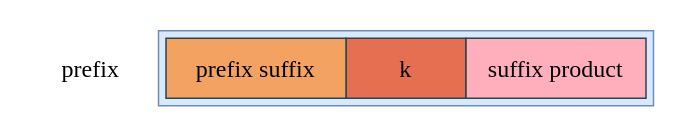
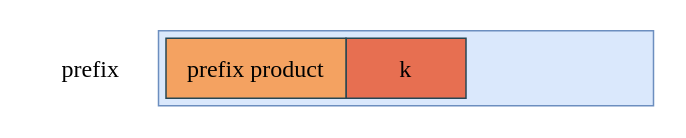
node "prefix suffix": label "prefix suffix" -> "prefix product"
node "suffix product": removed
